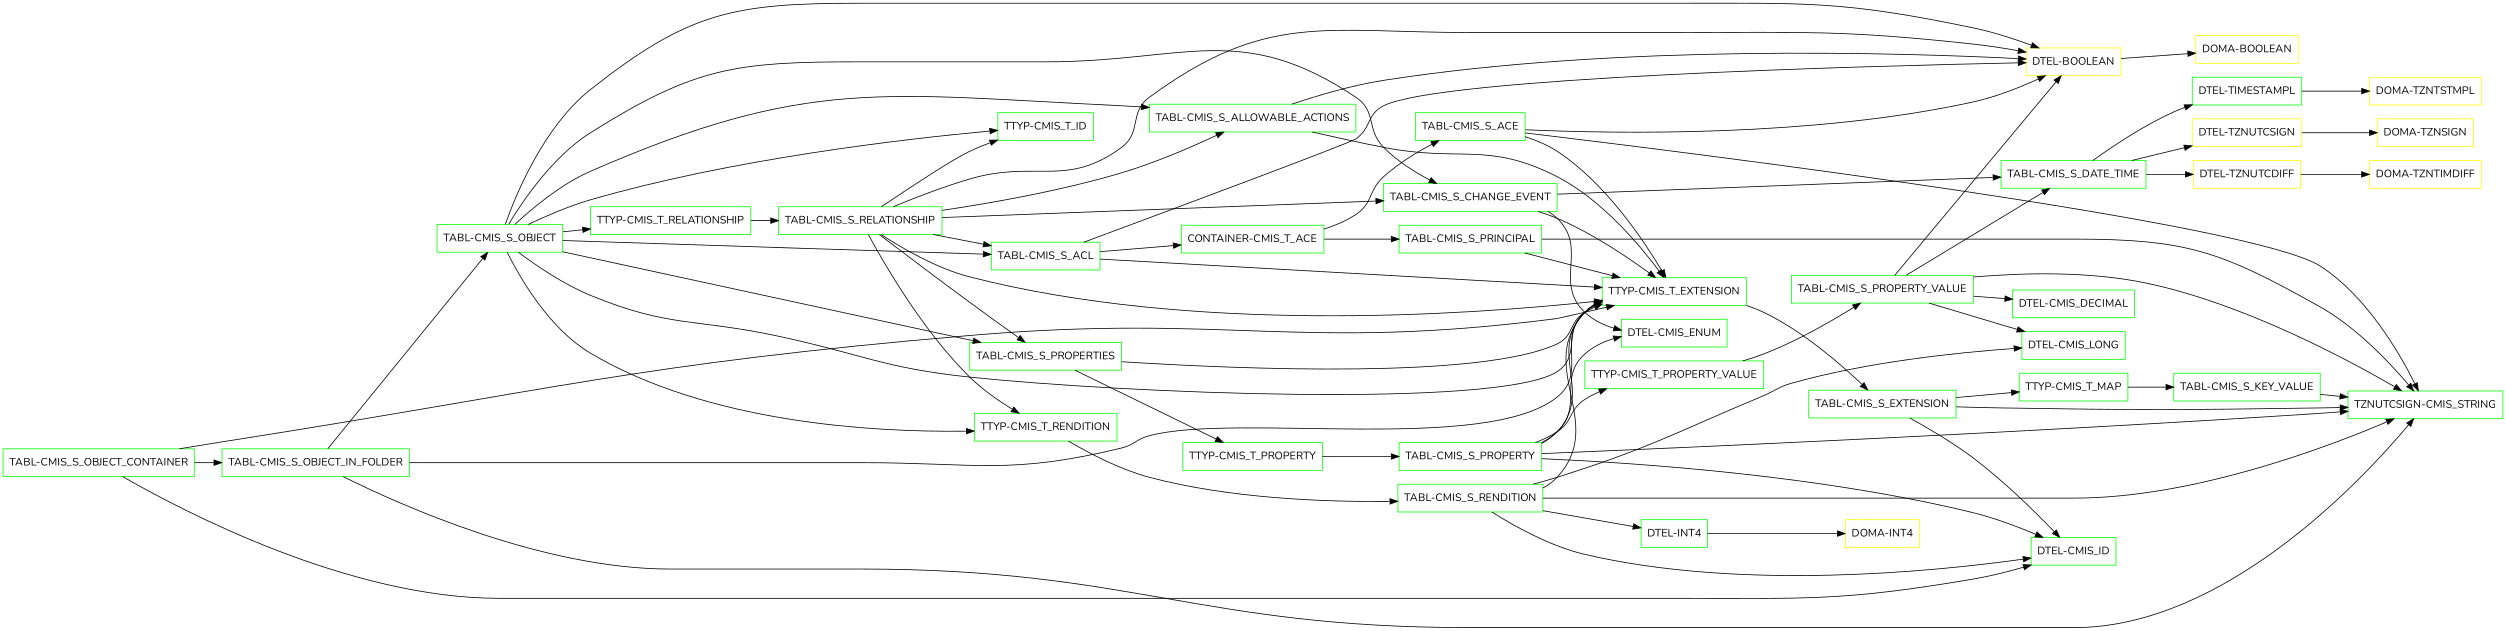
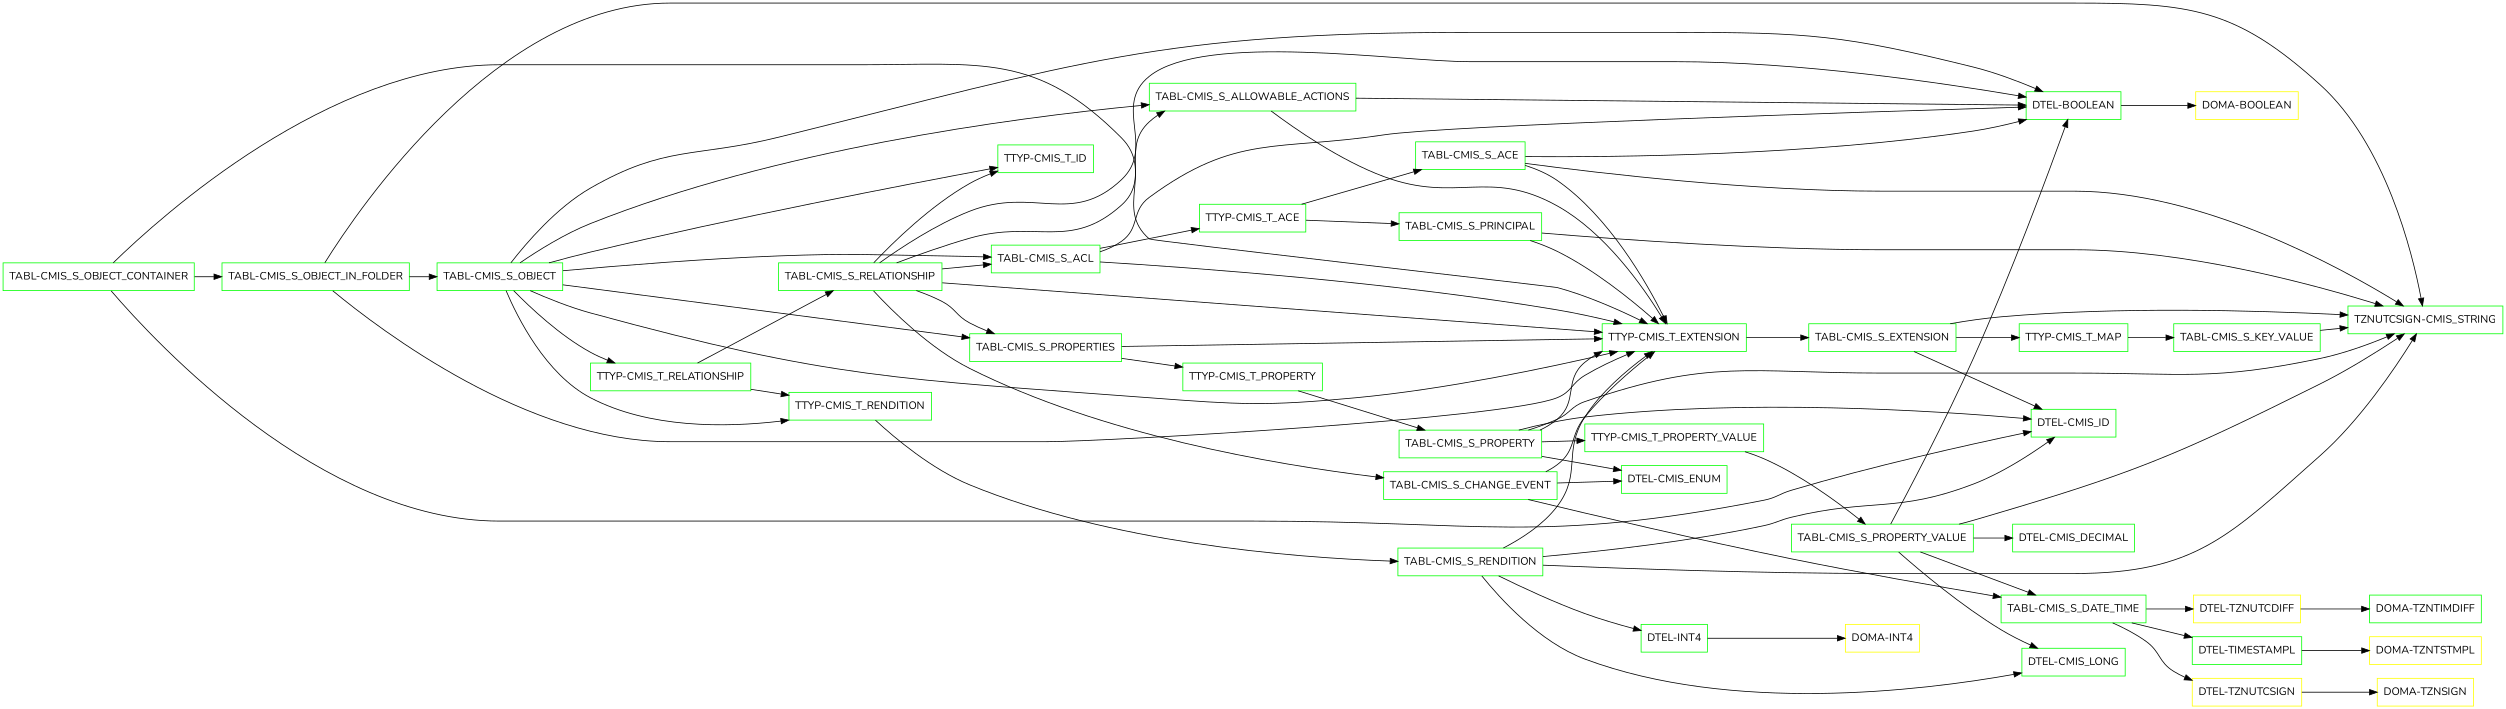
edge "TABL-CMIS_S_OBJECT" -> "TABL-CMIS_S_CHANGE_EVENT": removed
node "DTEL-BOOLEAN": color yellow -> green
node "DOMA-TZNTIMDIFF": color yellow -> green
node "CONTAINER-CMIS_T_ACE": label "CONTAINER-CMIS_T_ACE" -> "TTYP-CMIS_T_ACE"
edge "TABL-CMIS_S_RELATIONSHIP" -> "TTYP-CMIS_T_RENDITION": now "TTYP-CMIS_T_RELATIONSHIP" -> "TTYP-CMIS_T_RENDITION"
